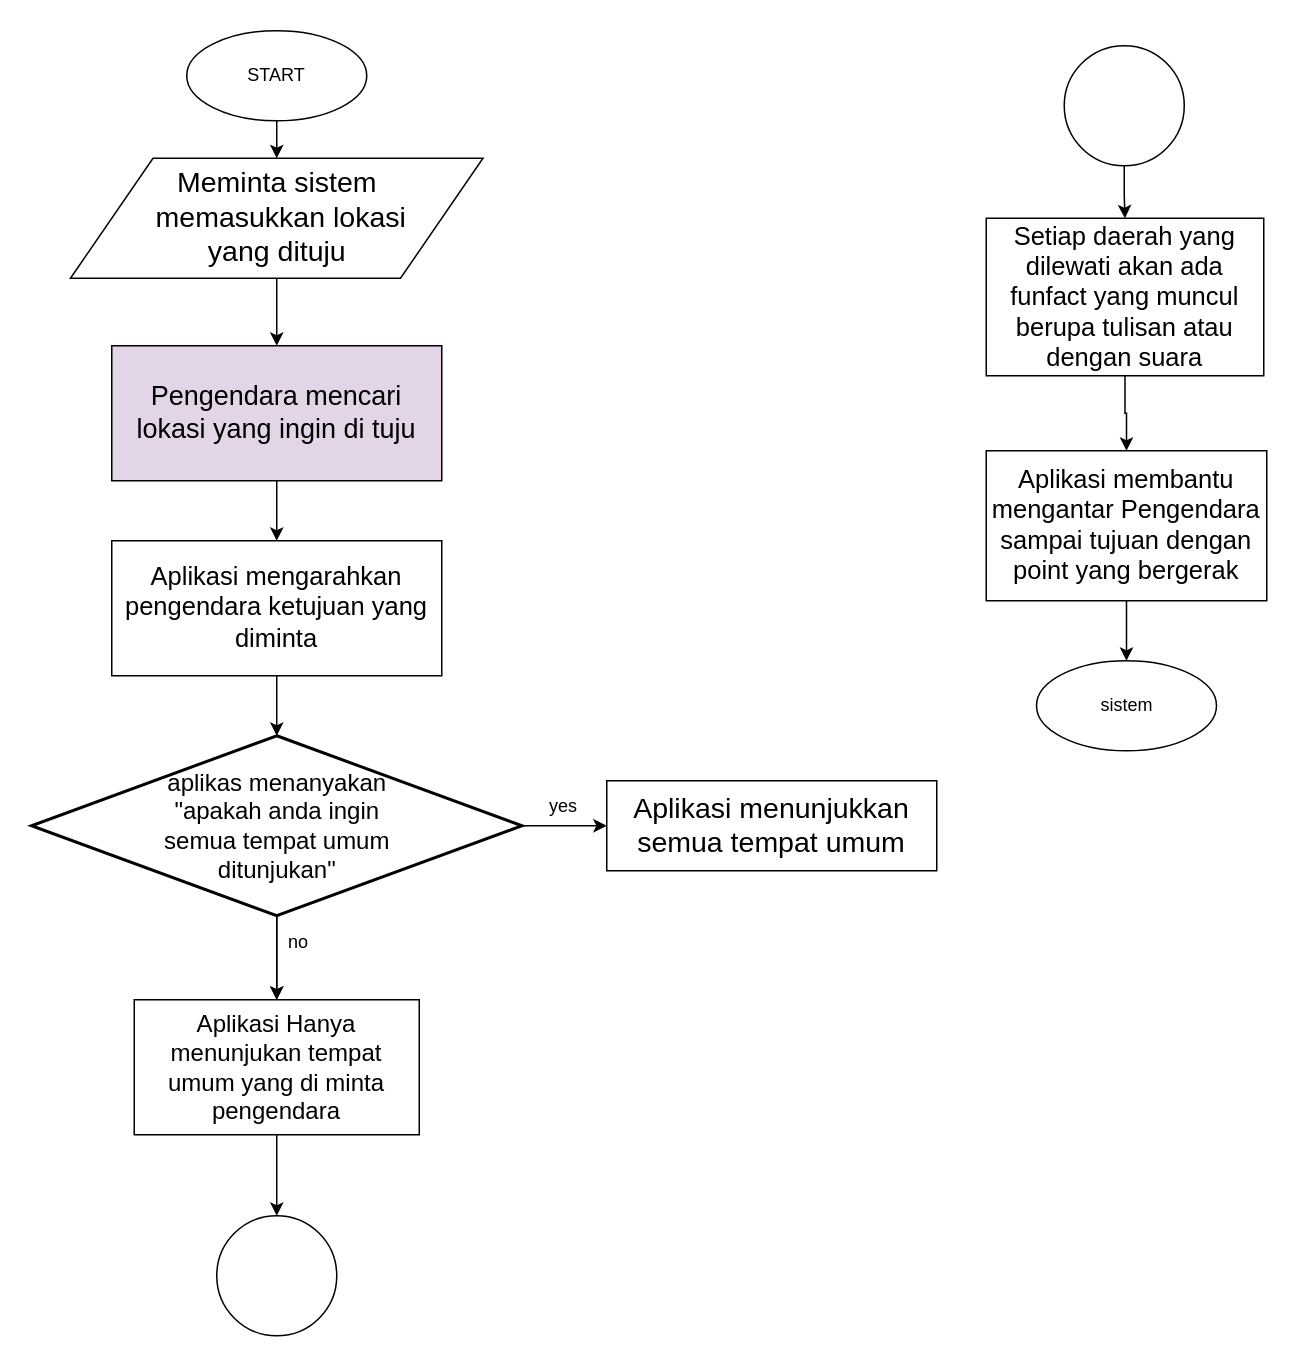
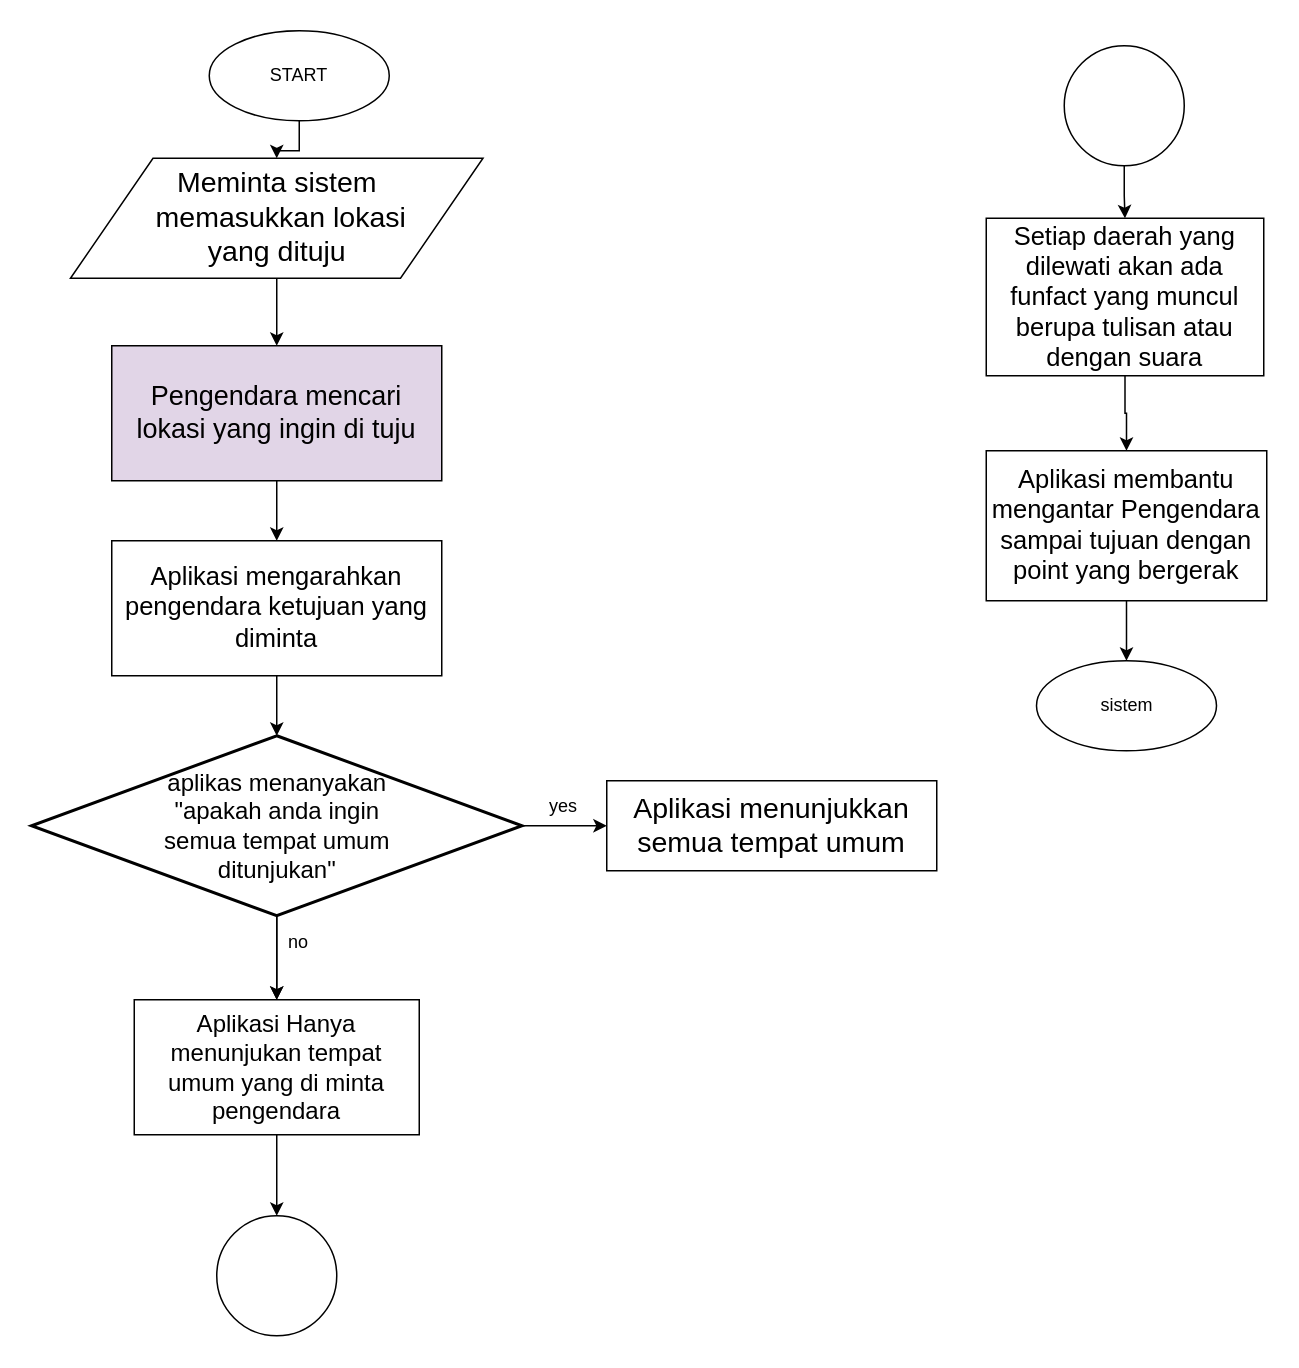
node "START": moved (277, 76) -> (299, 76)
